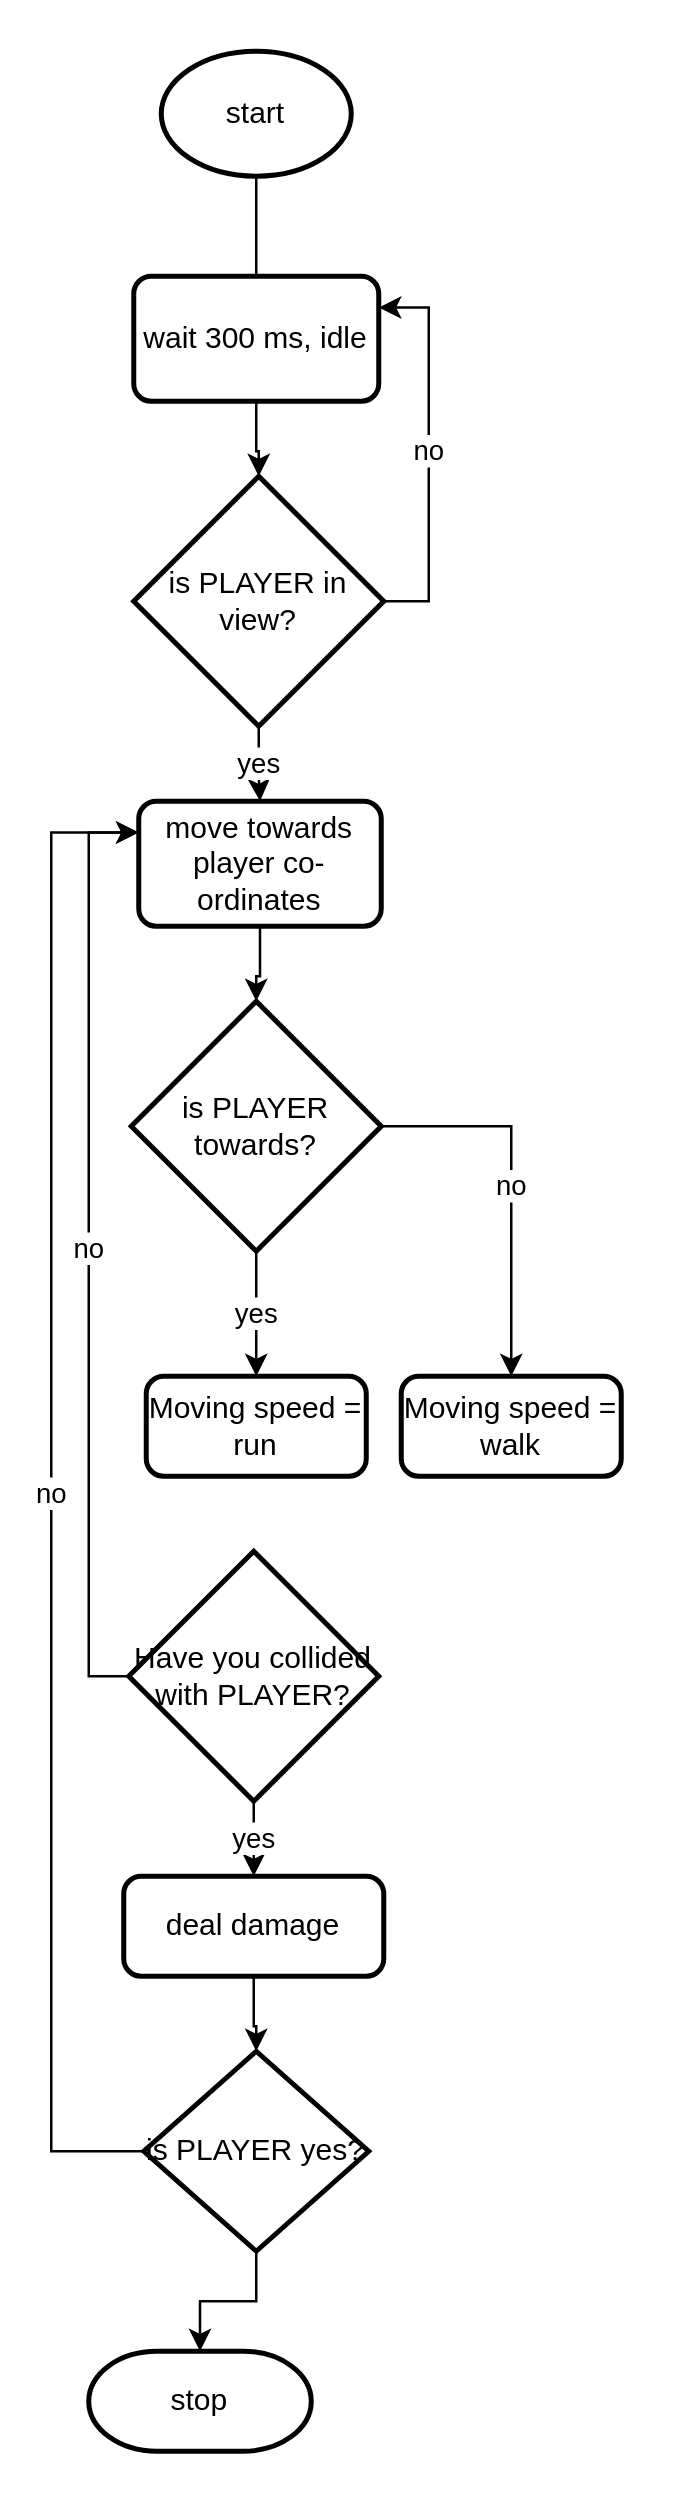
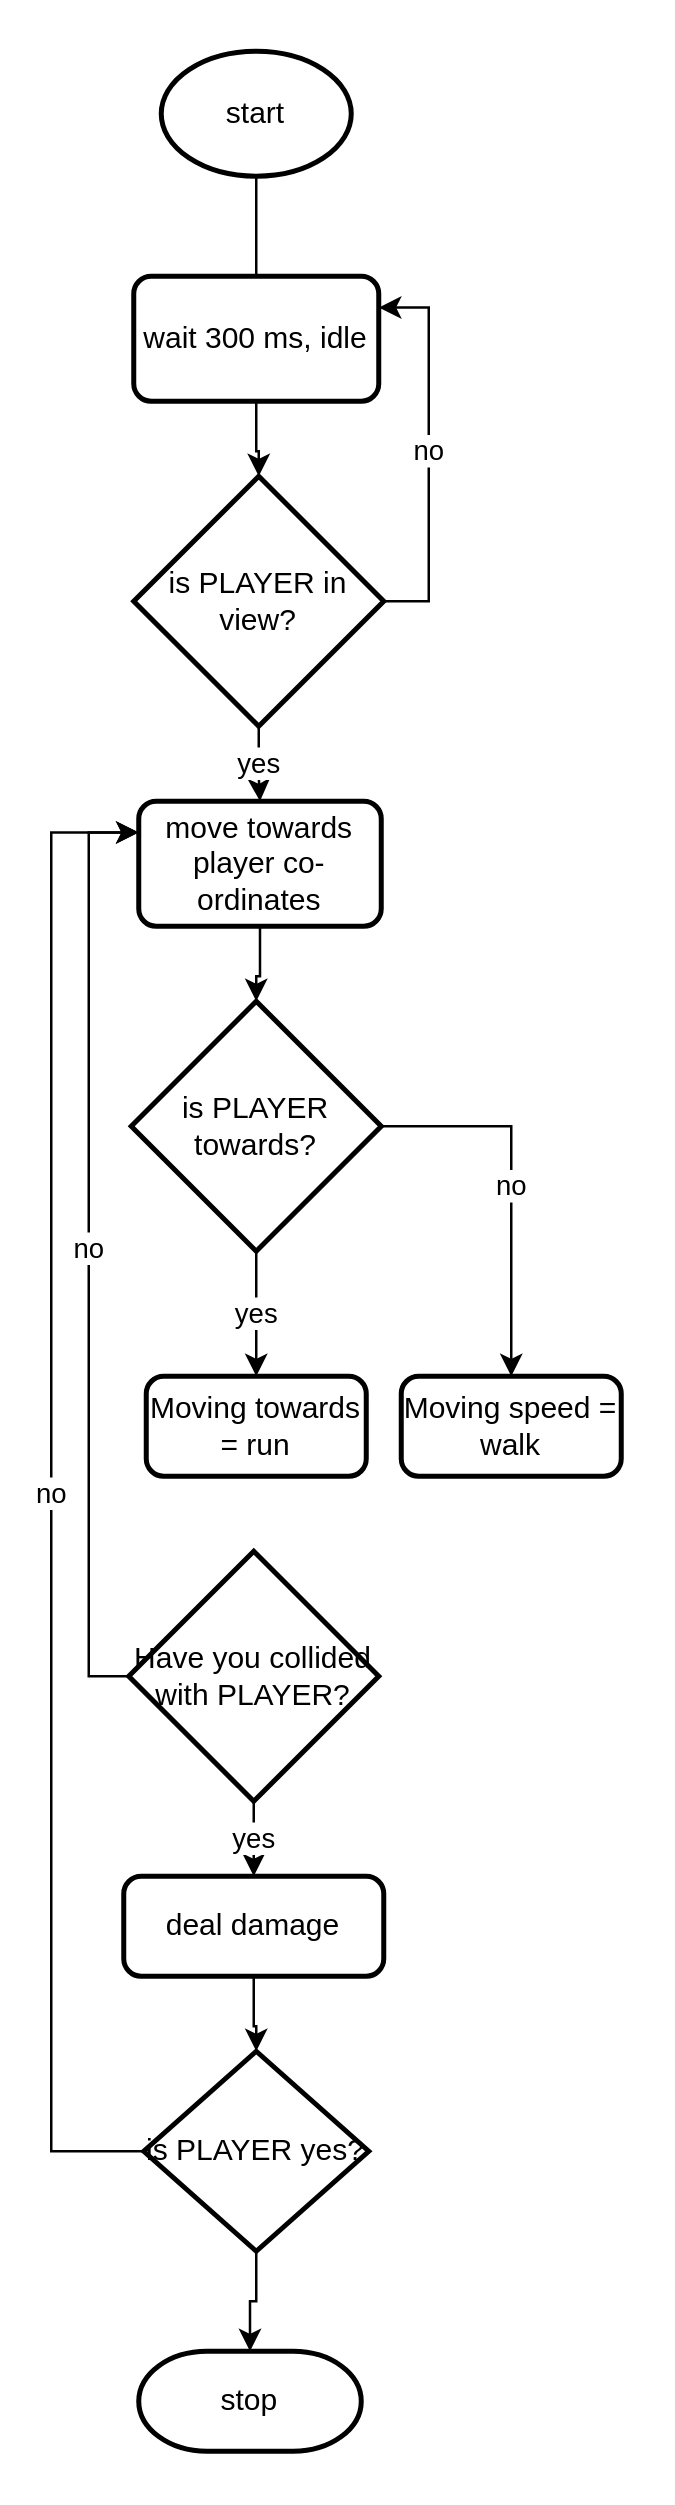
node "Moving speed = run": label "Moving speed = run" -> "Moving towards = run"
node "stop": moved (200, 2401) -> (250, 2401)
